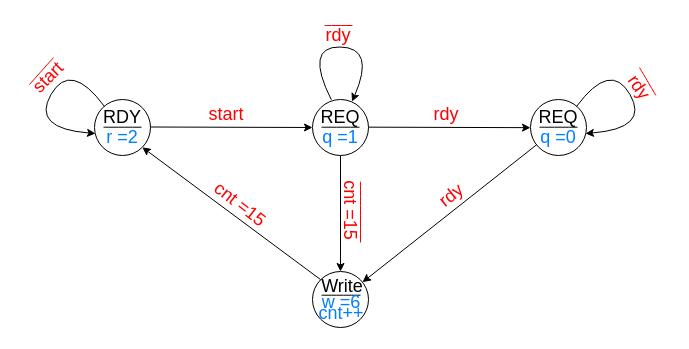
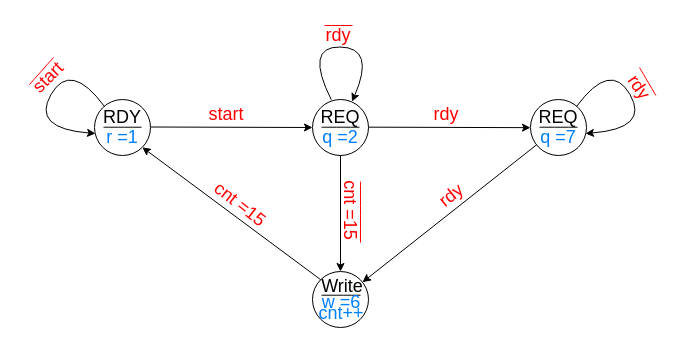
node "r =2": label "r =2" -> "r =1"
node "q =1": label "q =1" -> "q =2"
node "q =0": label "q =0" -> "q =7"
